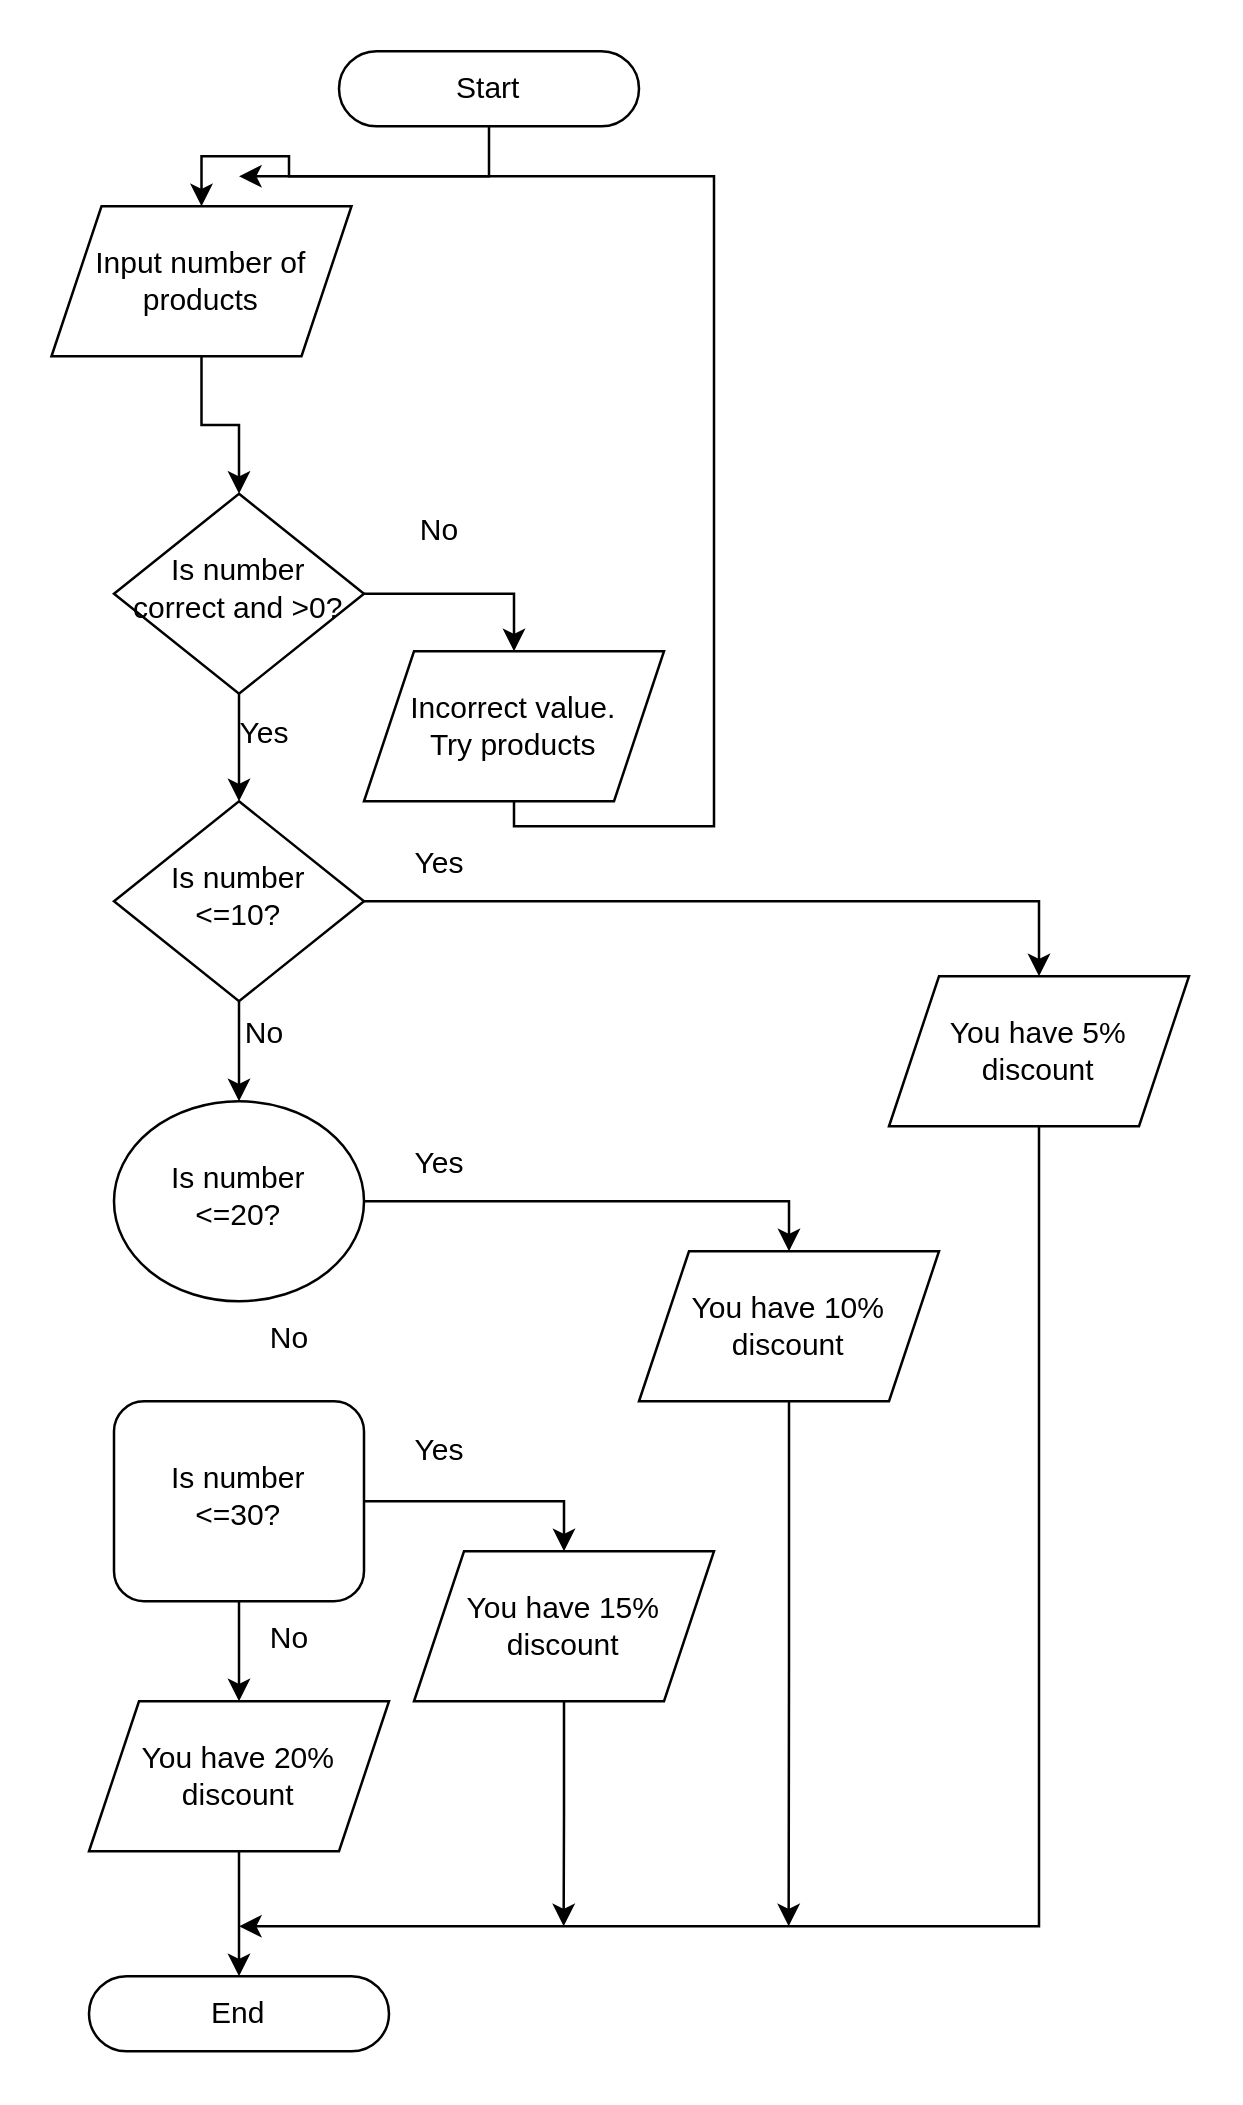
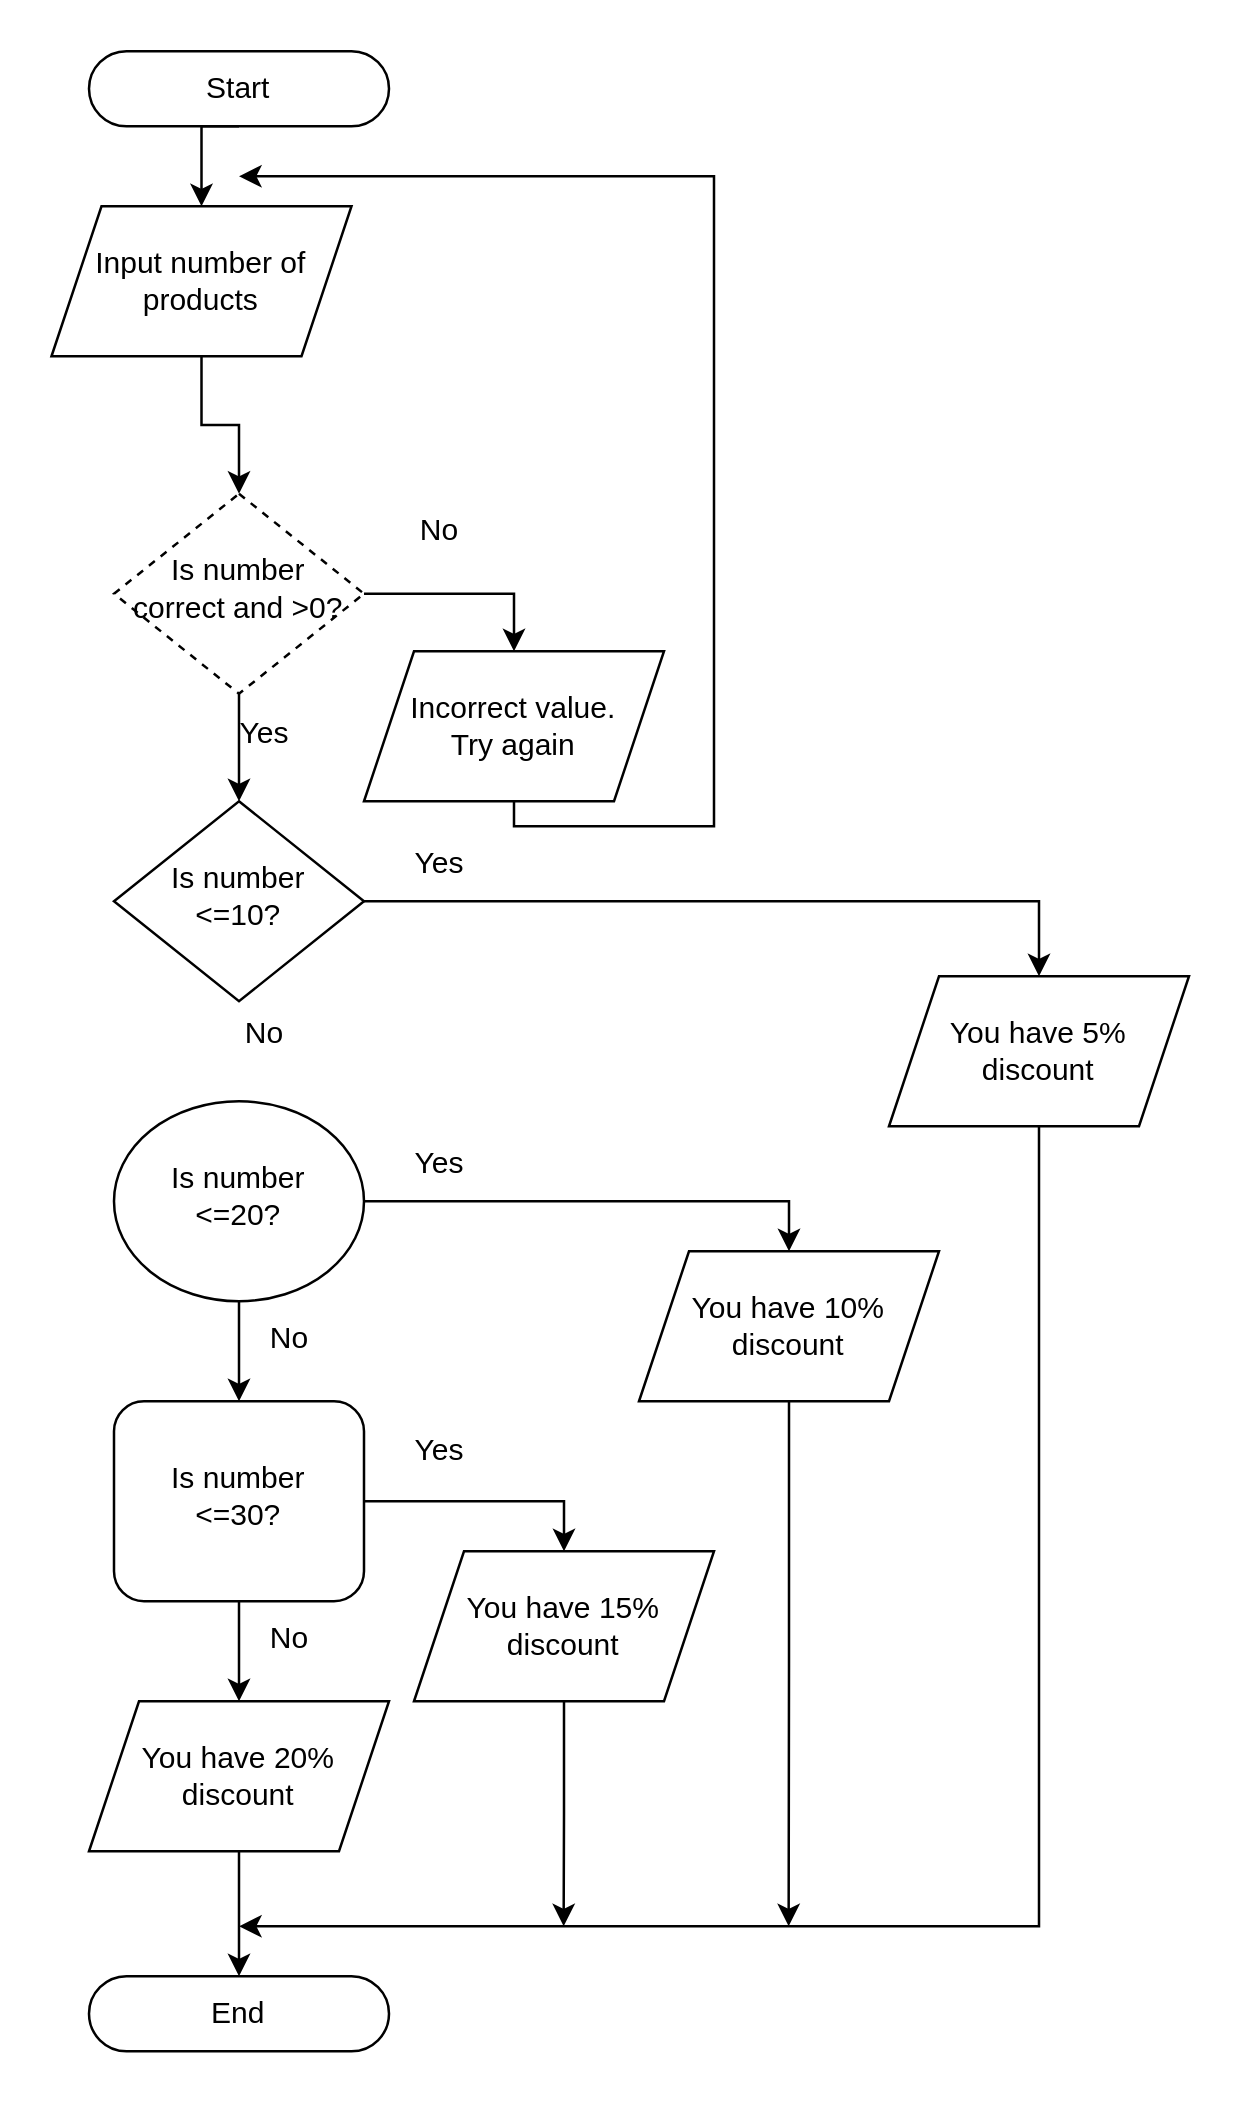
node "Start": moved (489, 89) -> (239, 89)
node "Is number correct and >0?": style solid -> dashed
node "Incorrect value. Try products": label "Incorrect value. Try products" -> "Incorrect value. Try again"
edge "Is number <=10?" -> "Is number <=20?": removed
edge "Is number <=20?" -> "Is number <=30?": added
